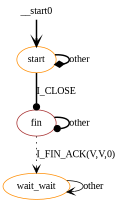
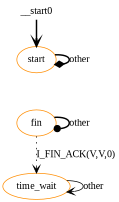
edge "start" -> "fin": removed, label "I_CLOSE"
node "fin": color brown -> darkorange
node "wait_wait": label "wait_wait" -> "time_wait"
